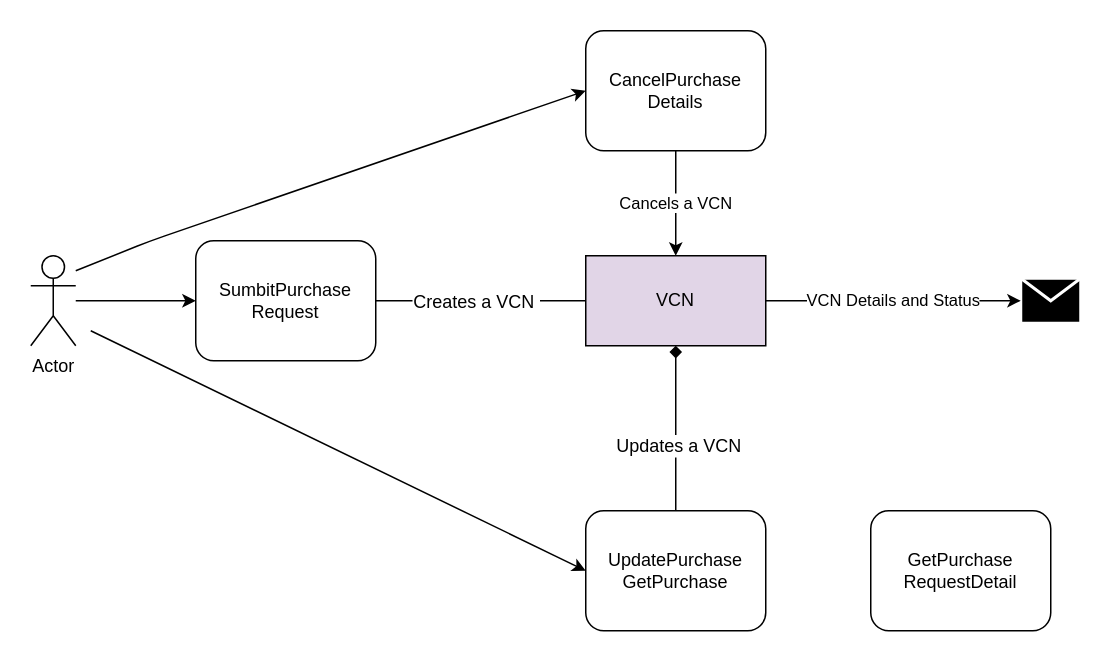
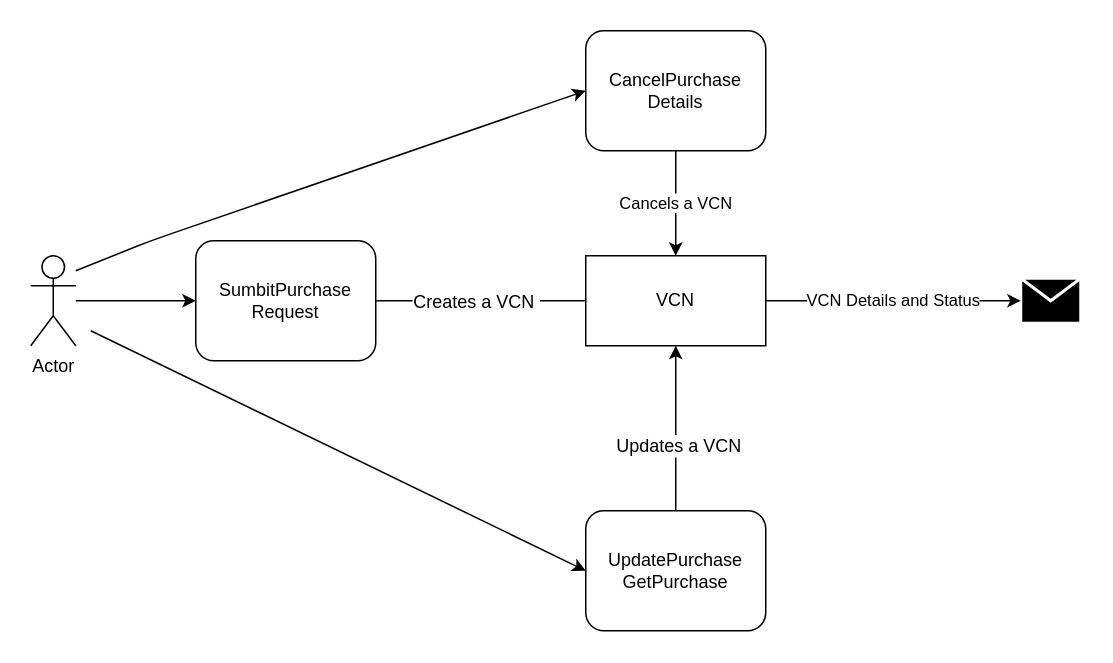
node "VCN": fillcolor #e1d5e7 -> #ffffff
edge "UpdatePurchase GetPurchase" -> "VCN": arrowhead diamond -> classic
node "GetPurchase RequestDetail": removed
